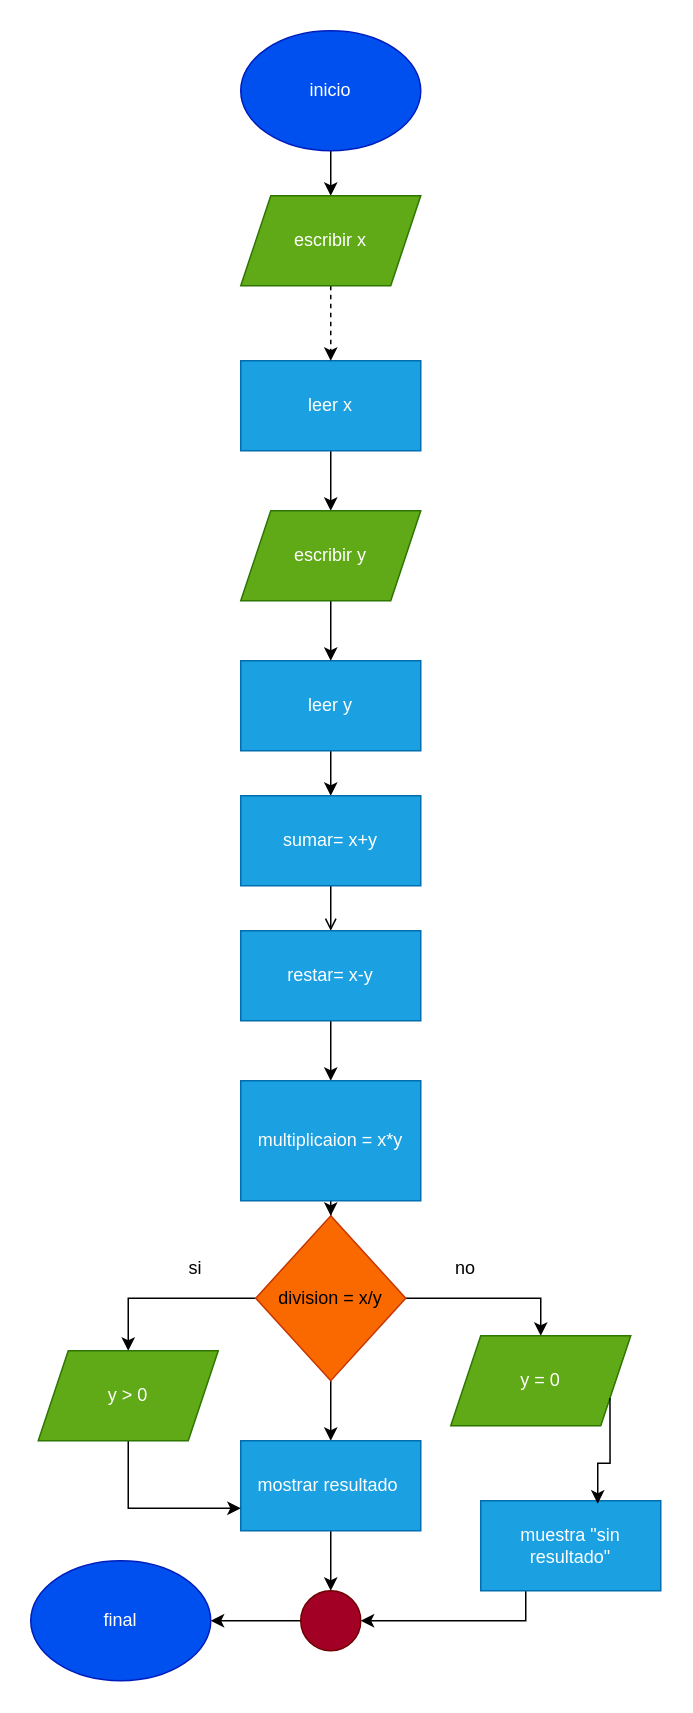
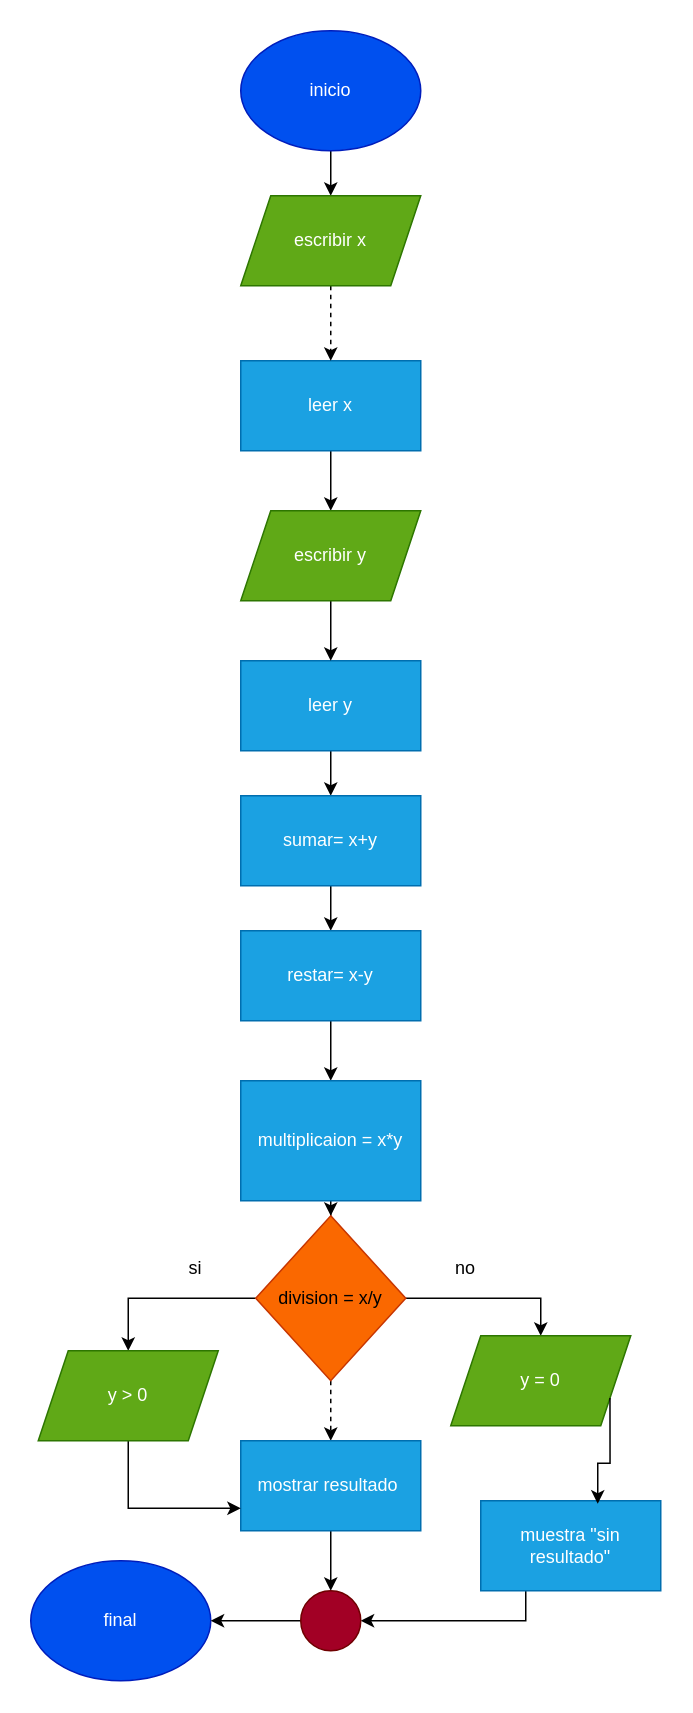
edge "sumar= x+y" -> "restar= x-y": arrowhead open -> classic
edge "division = x/y" -> "mostrar resultado": style solid -> dashed
